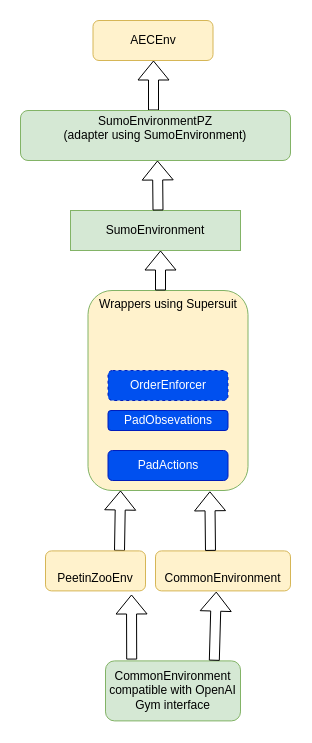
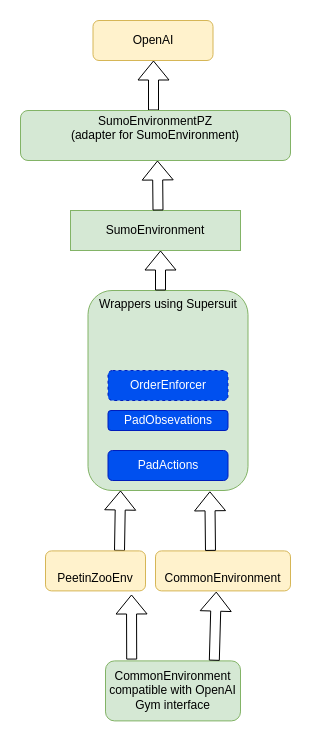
node "AECEnv": label "AECEnv" -> "OpenAI"
node "SumoEnvironmentPZ (adapter using SumoEnvironment)": label "SumoEnvironmentPZ (adapter using SumoEnvironment)" -> "SumoEnvironmentPZ (adapter for SumoEnvironment)"
node "Wrappers using Supersuit": fillcolor #fff2cc -> #d5e8d4
